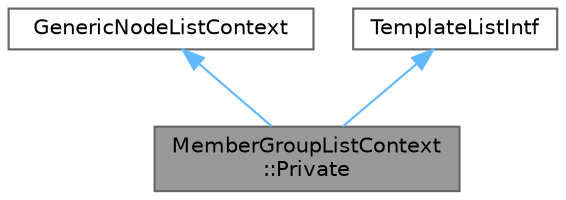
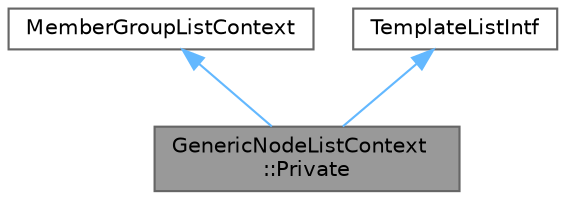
node "GenericNodeListContext": label "GenericNodeListContext" -> "MemberGroupListContext"
node "MemberGroupListContext ::Private": label "MemberGroupListContext ::Private" -> "GenericNodeListContext ::Private"
